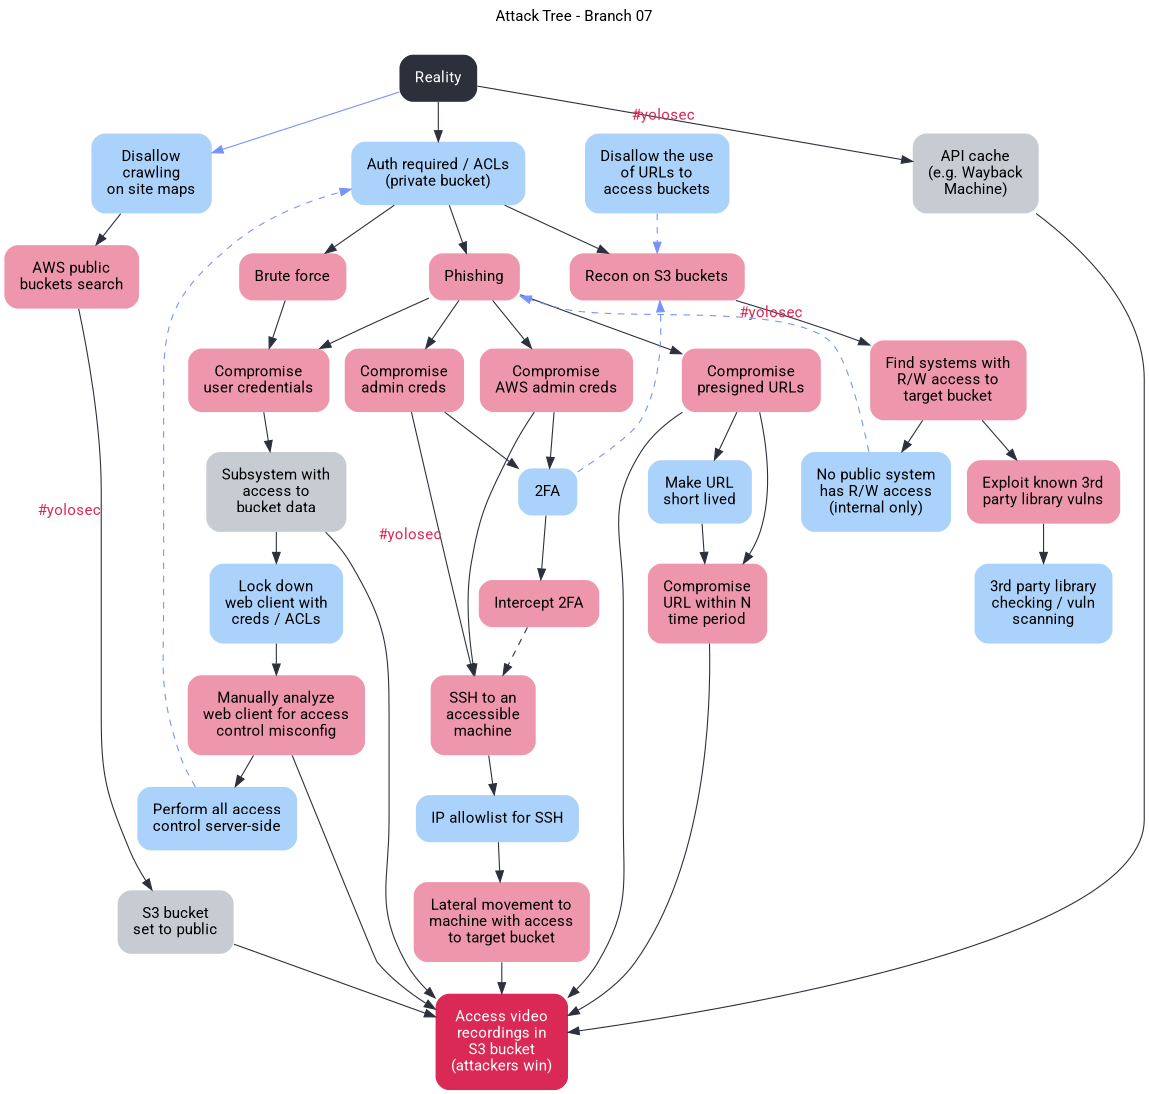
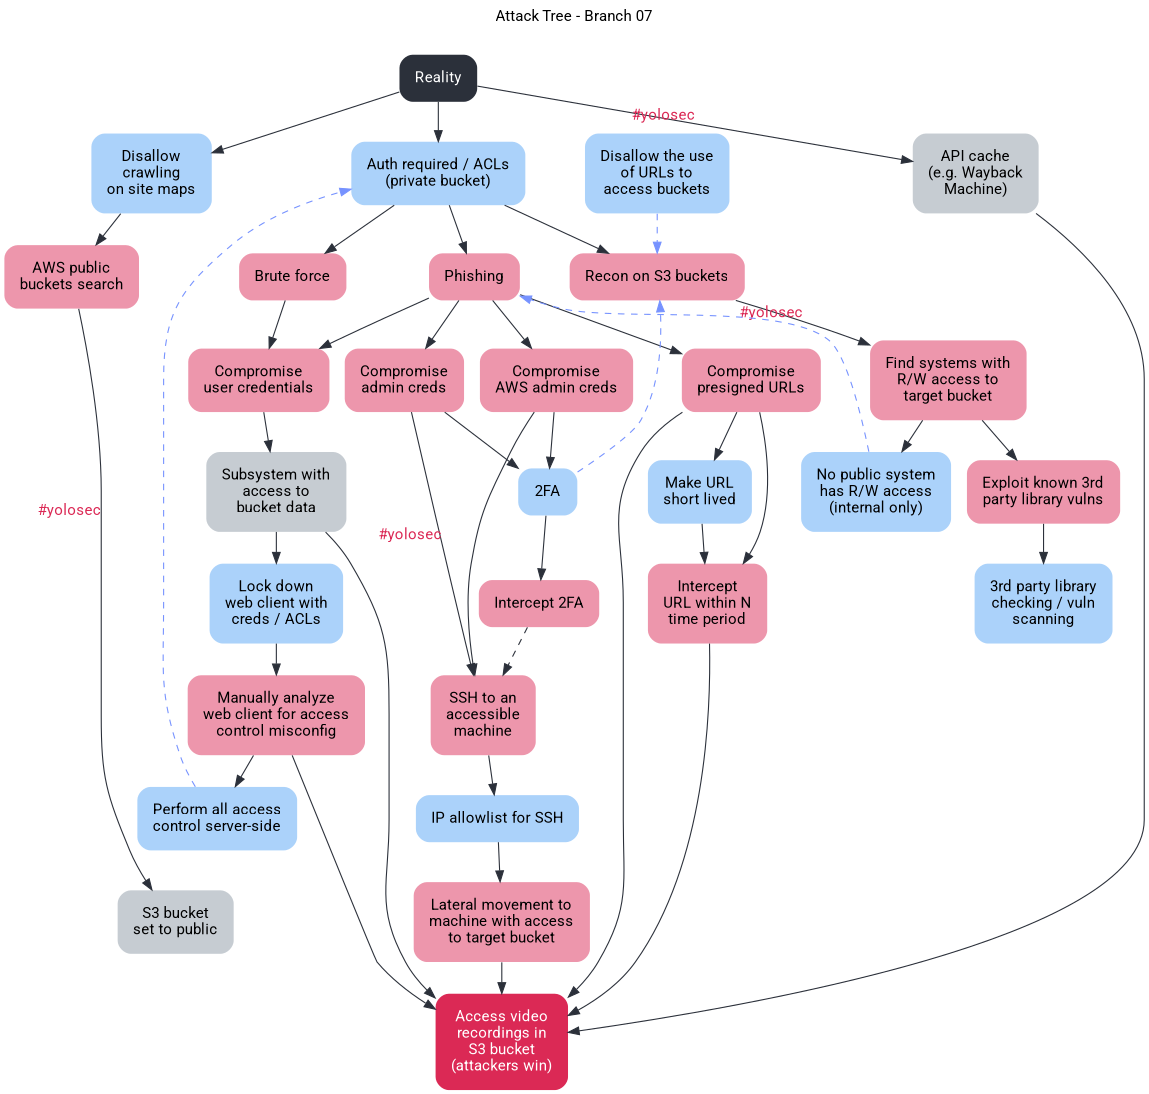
edge "Reality" -> "Disallow crawling on site maps": color #7692ff -> #2b303a
node "Compromise URL within N time period": label "Compromise URL within N time period" -> "Intercept URL within N time period"
edge "S3 bucket set to public" -> "Access video recordings in S3 bucket (attackers win)": removed
